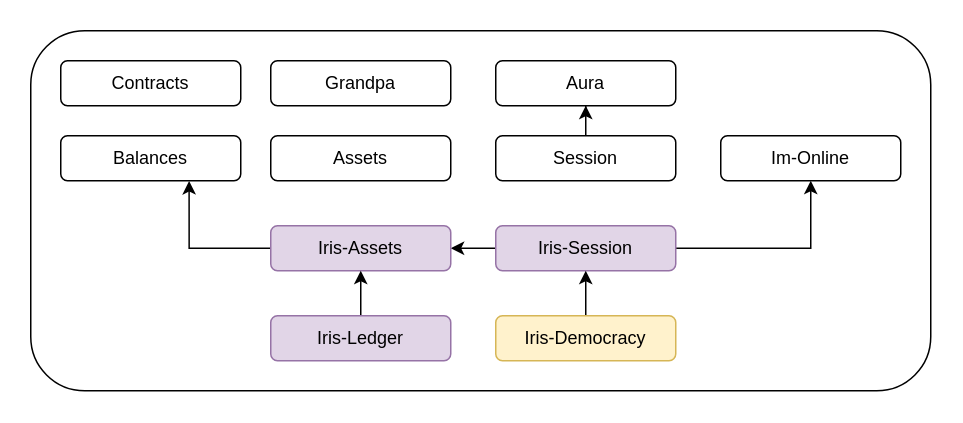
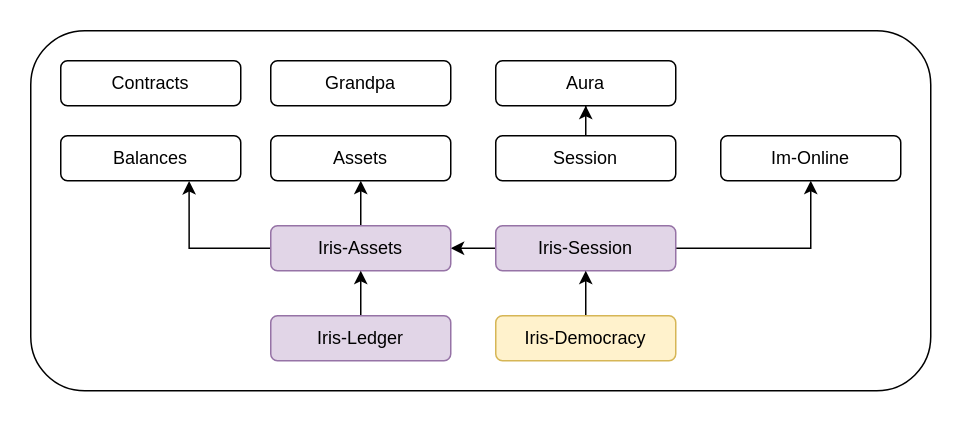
edge "Iris-Assets" -> "Assets": added
